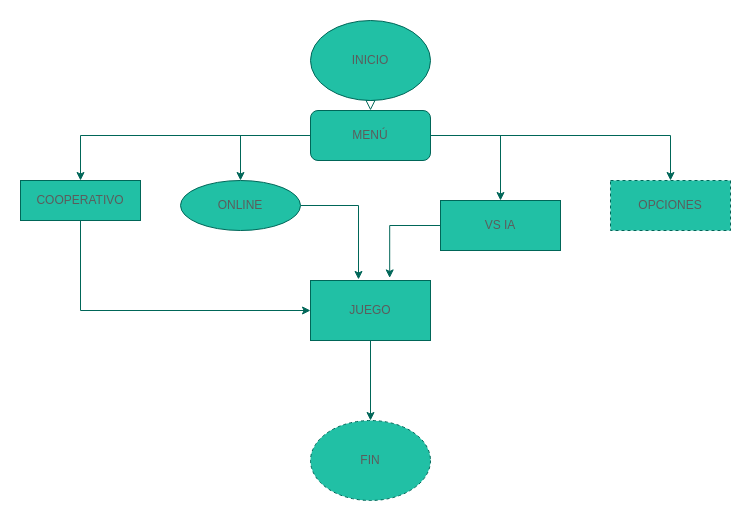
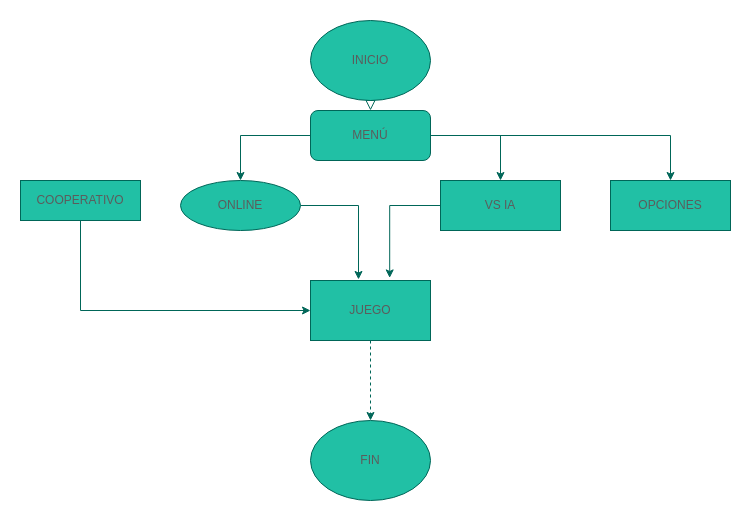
edge "MENÚ" -> "COOPERATIVO": removed
node "OPCIONES": style dashed -> solid
node "VS IA": moved (501, 226) -> (501, 206)
edge "JUEGO" -> "FIN": style solid -> dashed
node "FIN": style dashed -> solid
